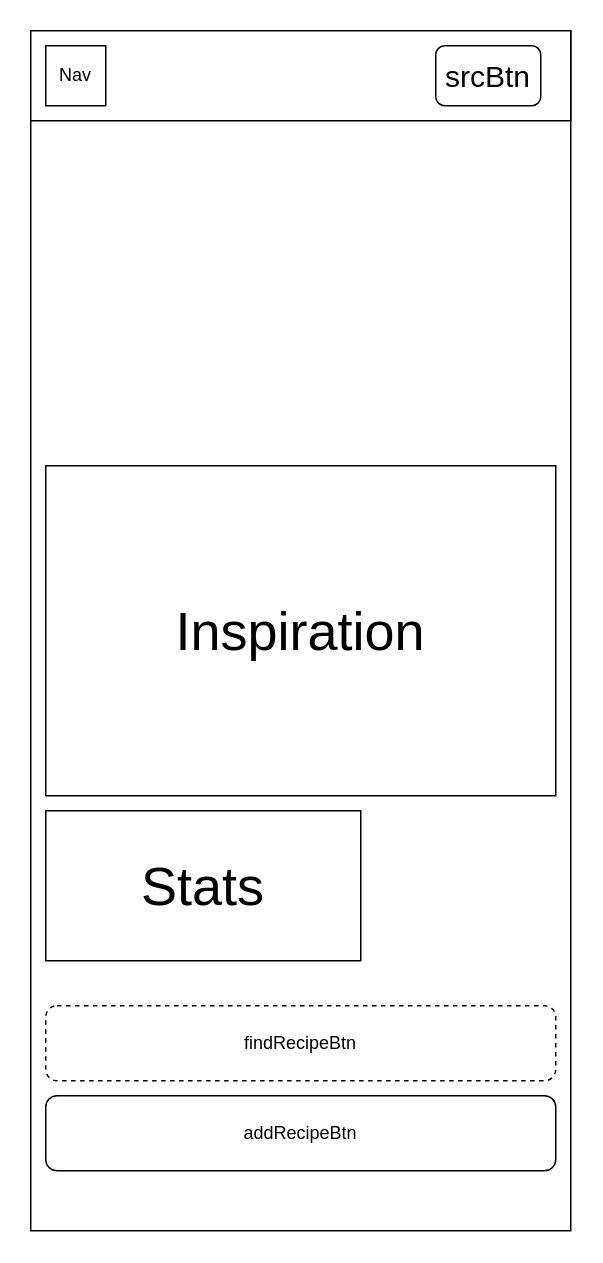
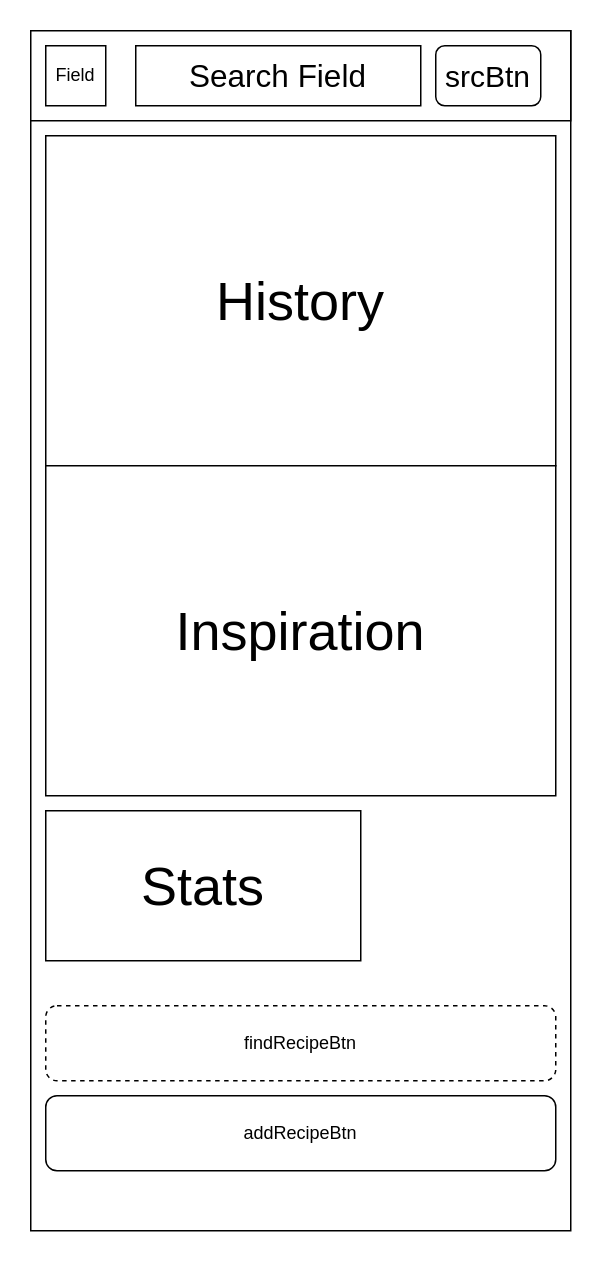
node "Nav": label "Nav" -> "Field"
node "Search Field": added
node "History": added
